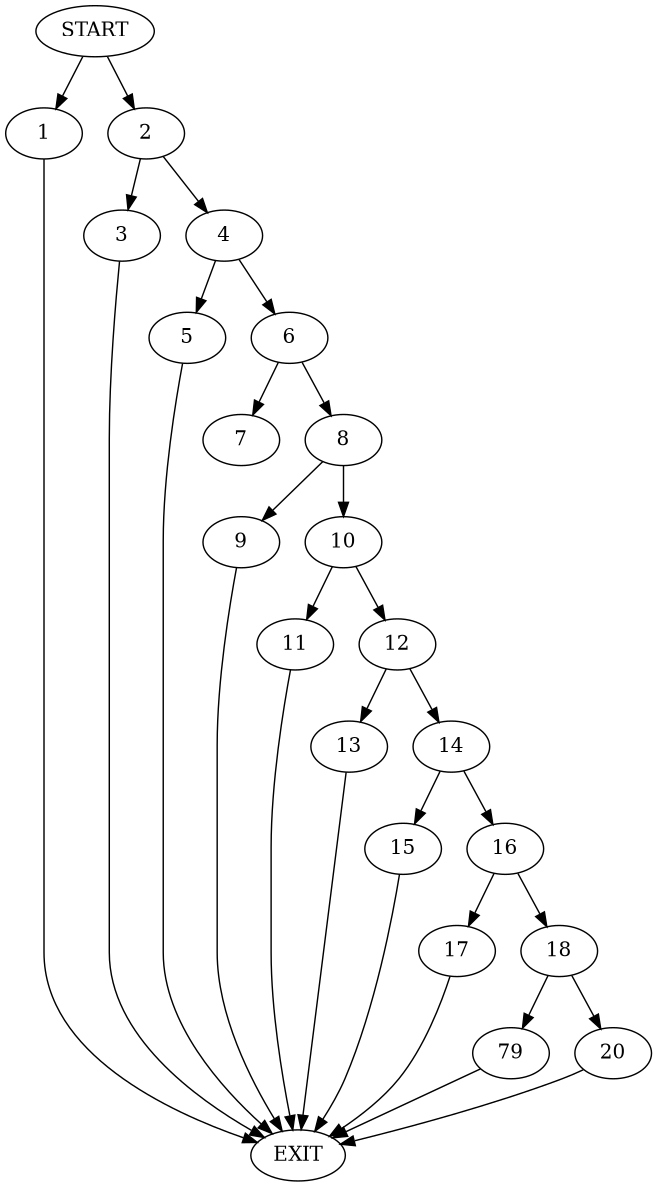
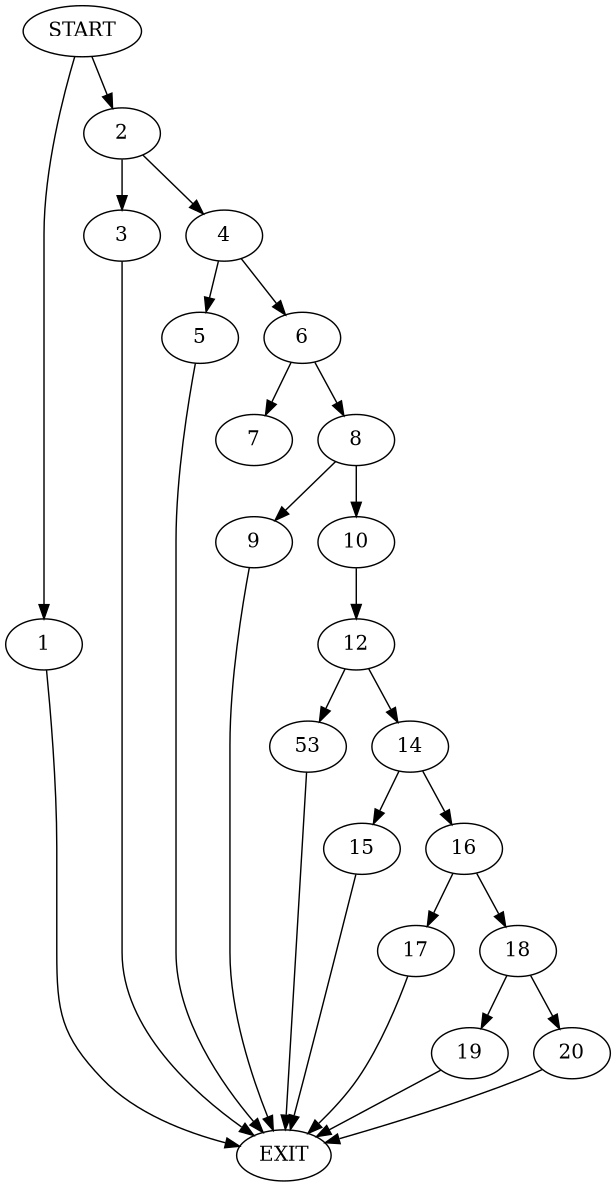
node "11": removed
node "13": label "13" -> "53"
node "79": label "79" -> "19"
